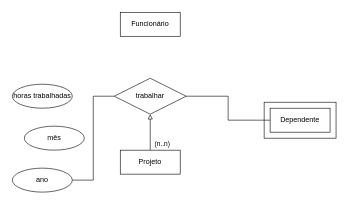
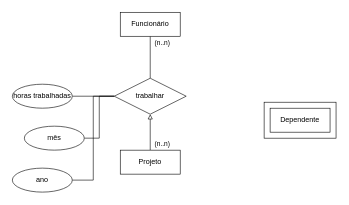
edge "Funcionário" -- "trabalhar": added, label "(n..n)"
edge "trabalhar" -- "Dependente": now "trabalhar" -- "horas trabalhadas"
edge "trabalhar" -- "mês": added
